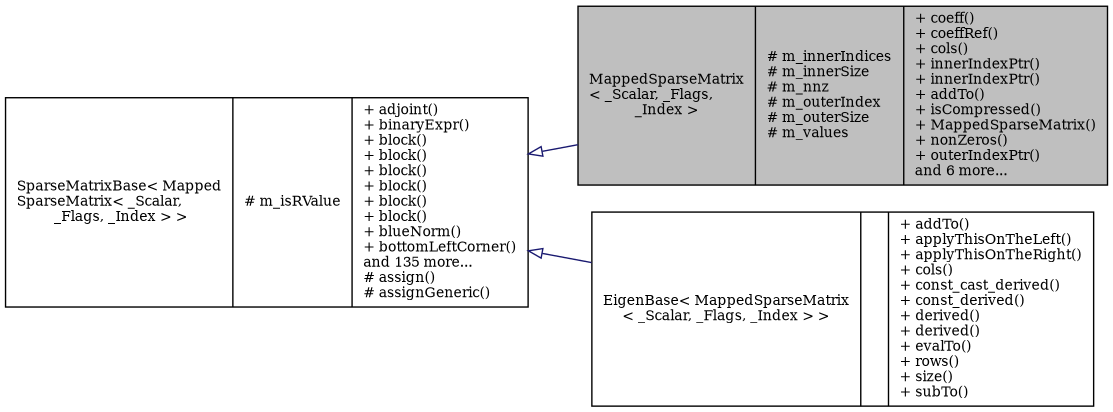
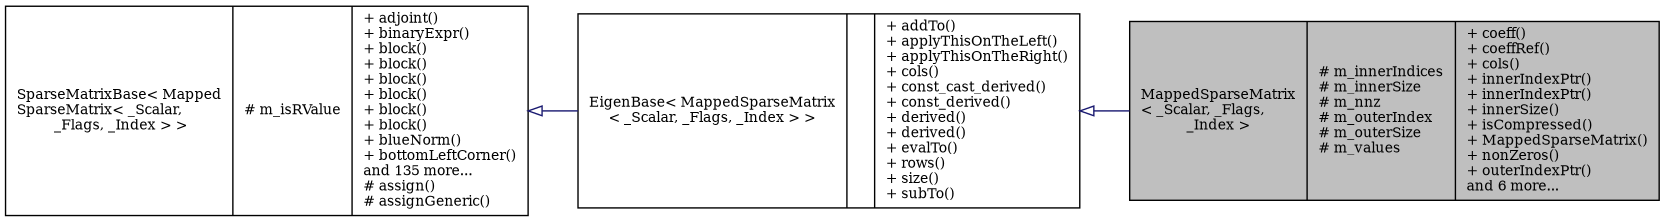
node "MappedSparseMatrix": text "+ addTo()" -> "+ innerSize()"
edge "MappedSparseMatrix" -> "SparseMatrixBase< Mapped": now "MappedSparseMatrix" -> "EigenBase< MappedSparseMatrix"
